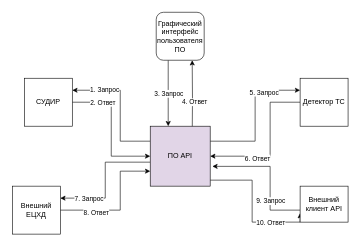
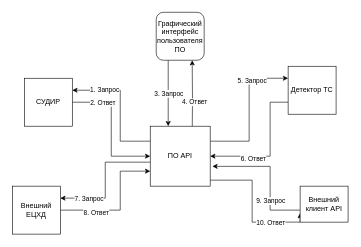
node "Детектор ТС": moved (324, 102) -> (312, 90)
node "ПО API": fillcolor #e1d5e7 -> #ffffff
